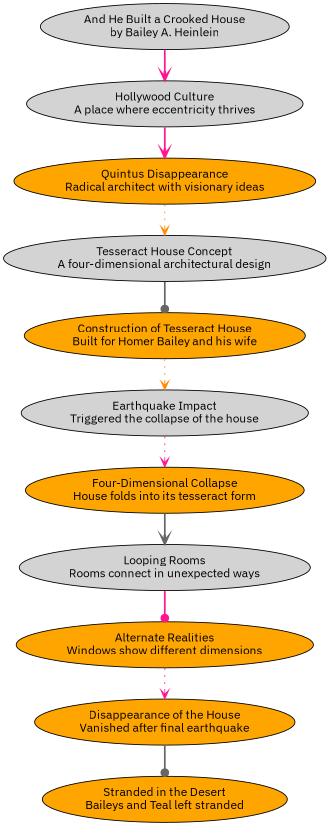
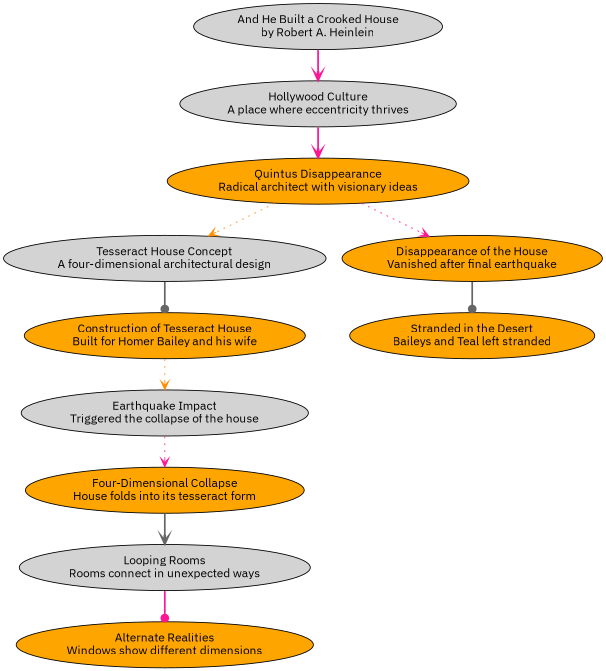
node "And He Built a Crooked House by Bailey A. Heinlein": label "And He Built a Crooked House by Bailey A. Heinlein" -> "And He Built a Crooked House by Robert A. Heinlein"
edge "Alternate Realities Windows show different dimensions" -> "Disappearance of the House Vanished after final earthquake": now "Quintus Disappearance Radical architect with visionary ideas" -> "Disappearance of the House Vanished after final earthquake"
